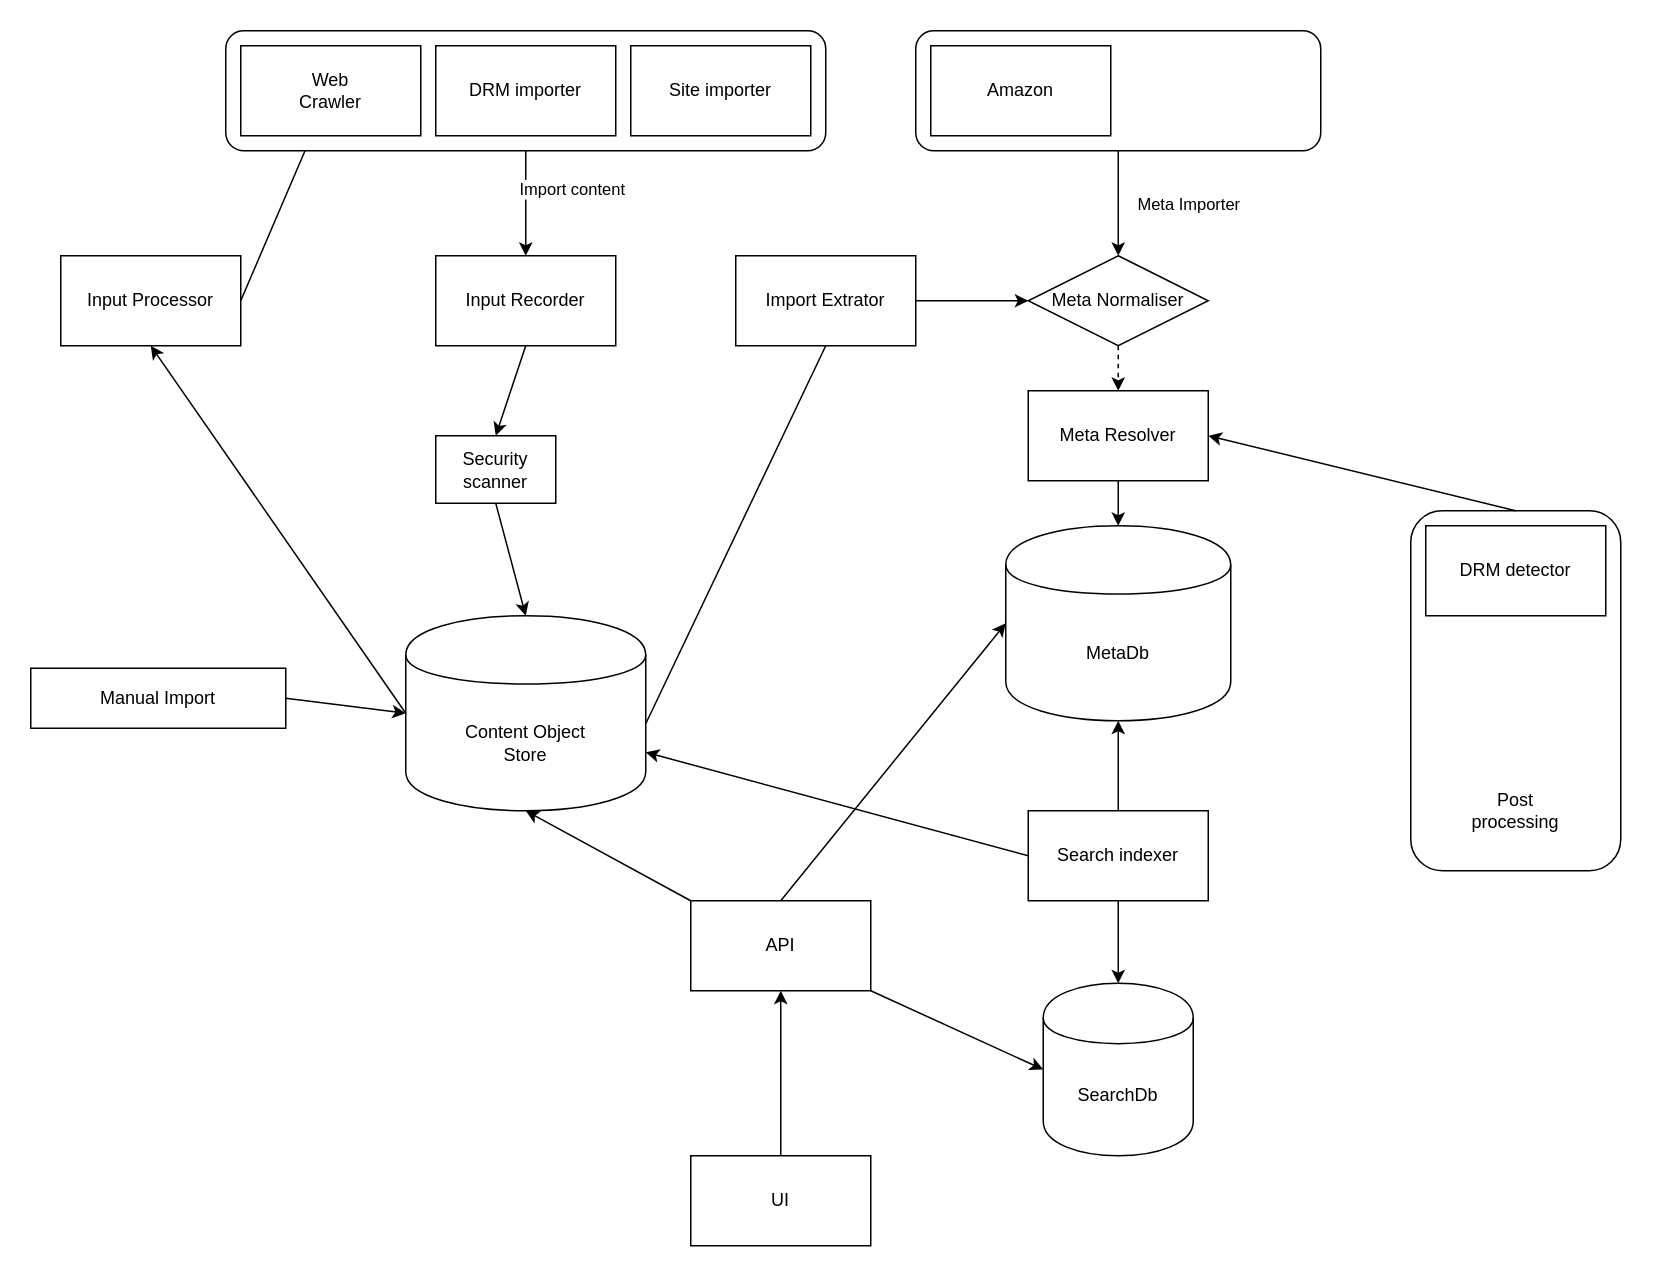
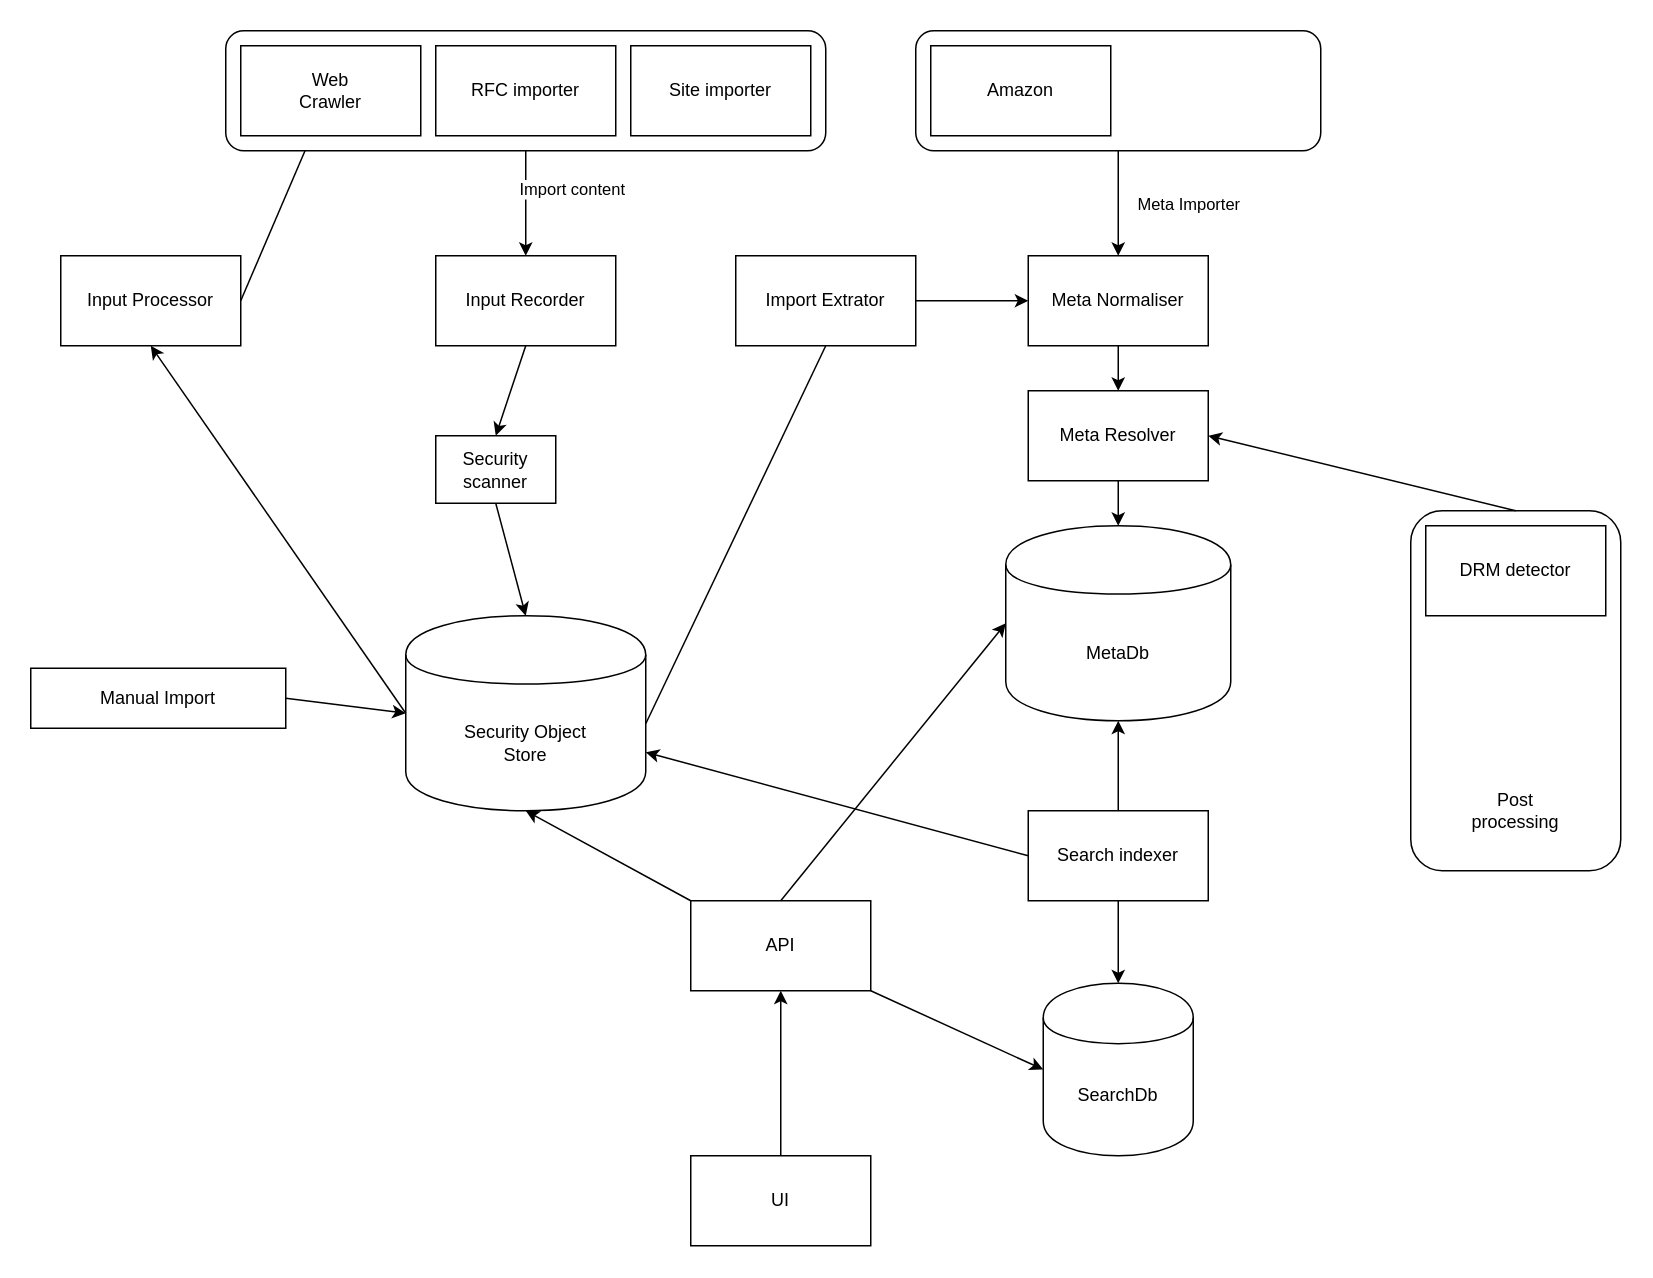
node "DRM importer": label "DRM importer" -> "RFC importer"
node "Meta Normaliser": shape diamond -> rectangle
edge "Meta Normaliser" -> "Meta Resolver": style dashed -> solid
node "Content Object Store": label "Content Object Store" -> "Security Object Store"
